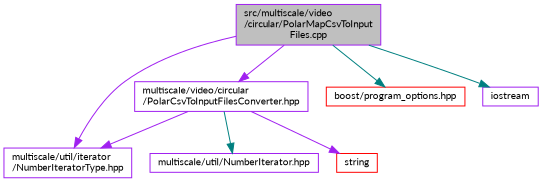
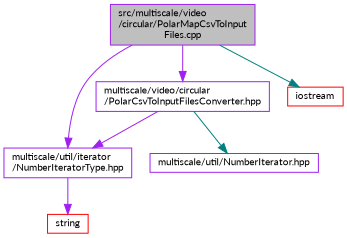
node "boost/program_options.hpp": removed
node "iostream": color purple -> red
edge "multiscale/video/circular /PolarCsvToInputFilesConverter.hpp" -> "string": now "multiscale/util/iterator /NumberIteratorType.hpp" -> "string"
